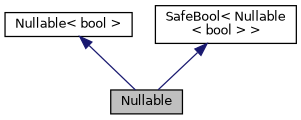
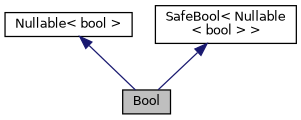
node "Nullable": label "Nullable" -> "Bool"
